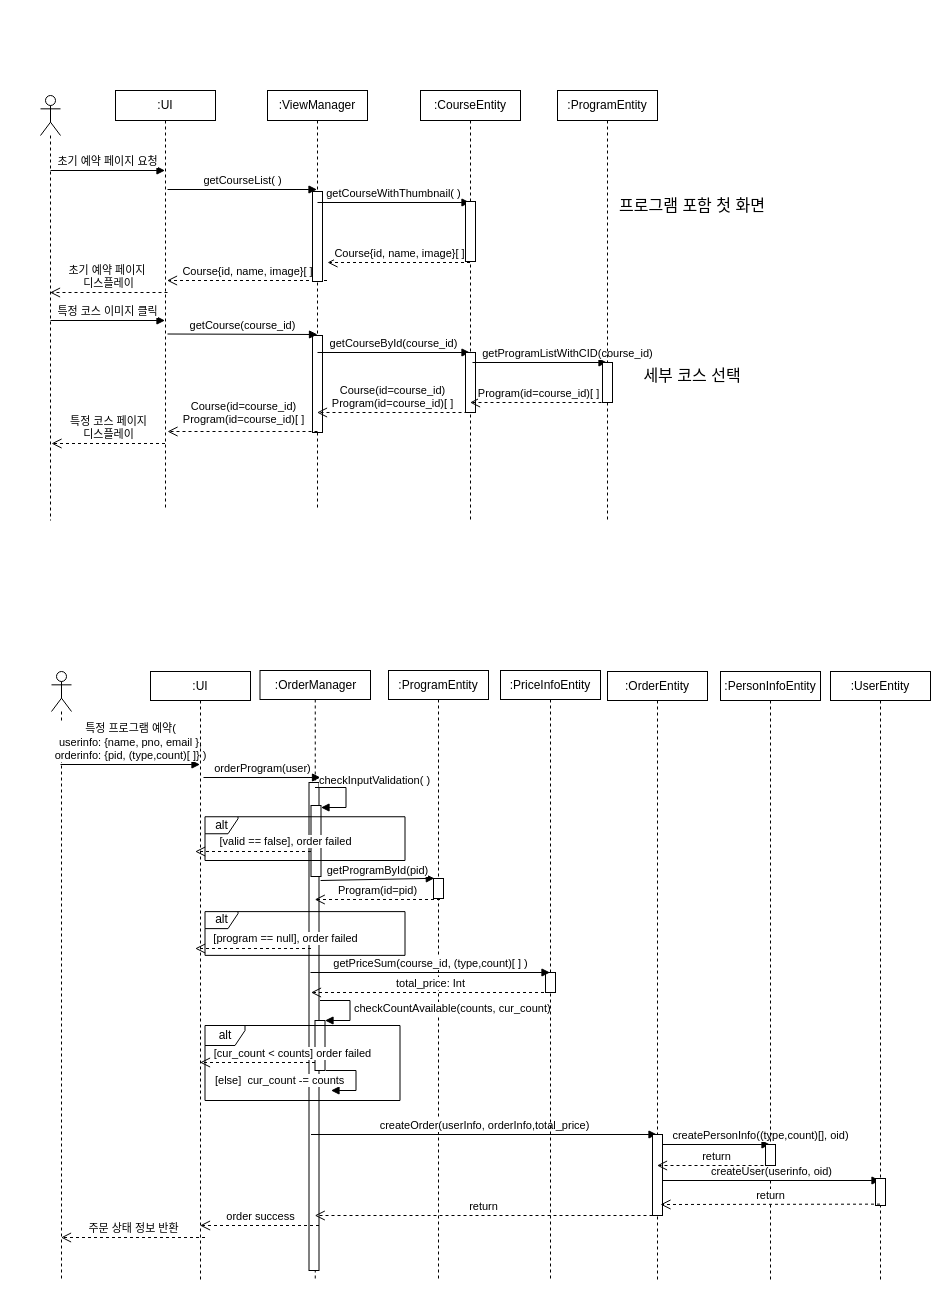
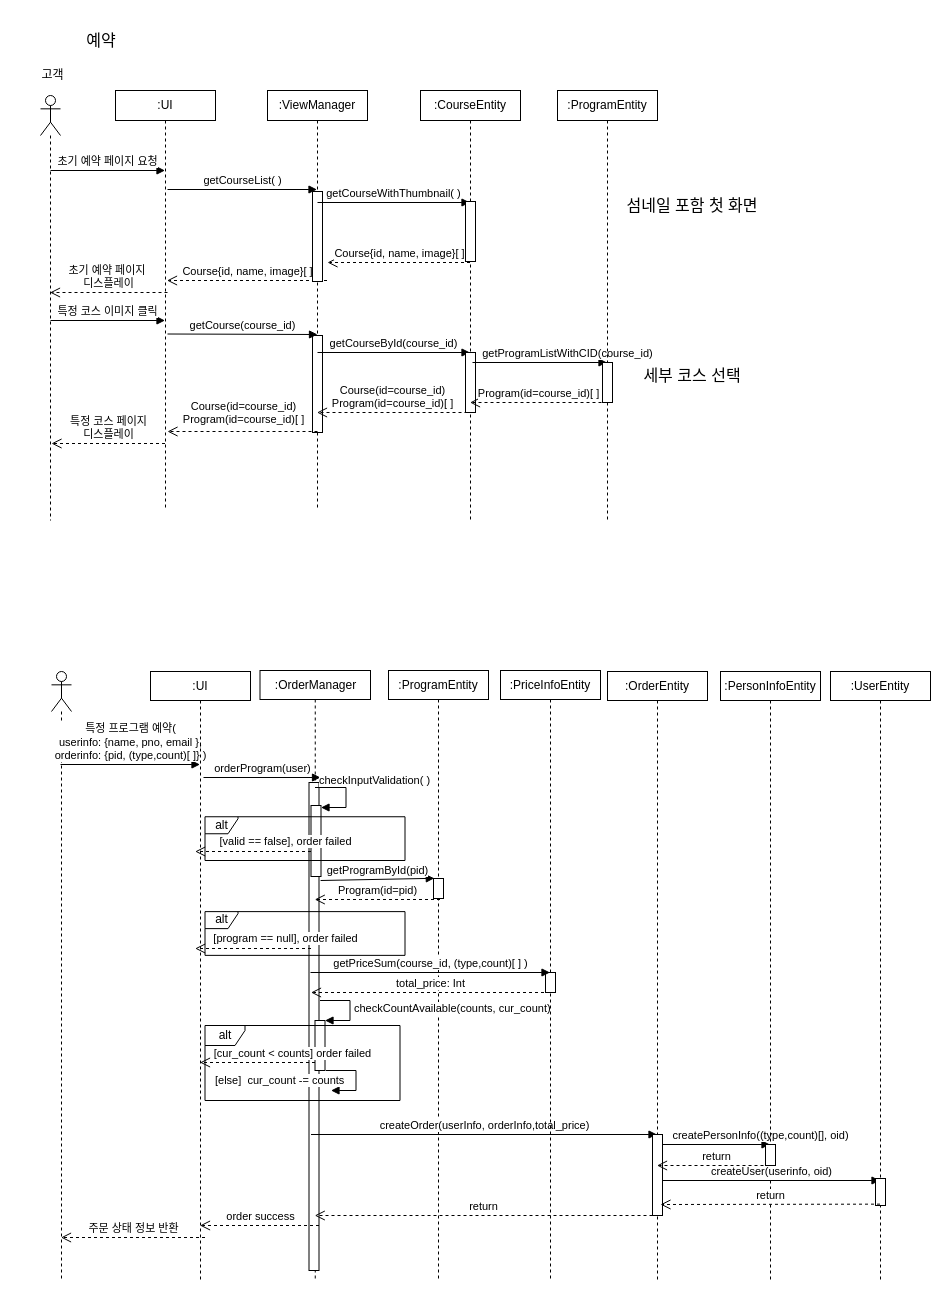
node "예약": added
node "고객": added
node "프로그램 포함 첫 화면": label "프로그램 포함 첫 화면" -> "섬네일 포함 첫 화면"
